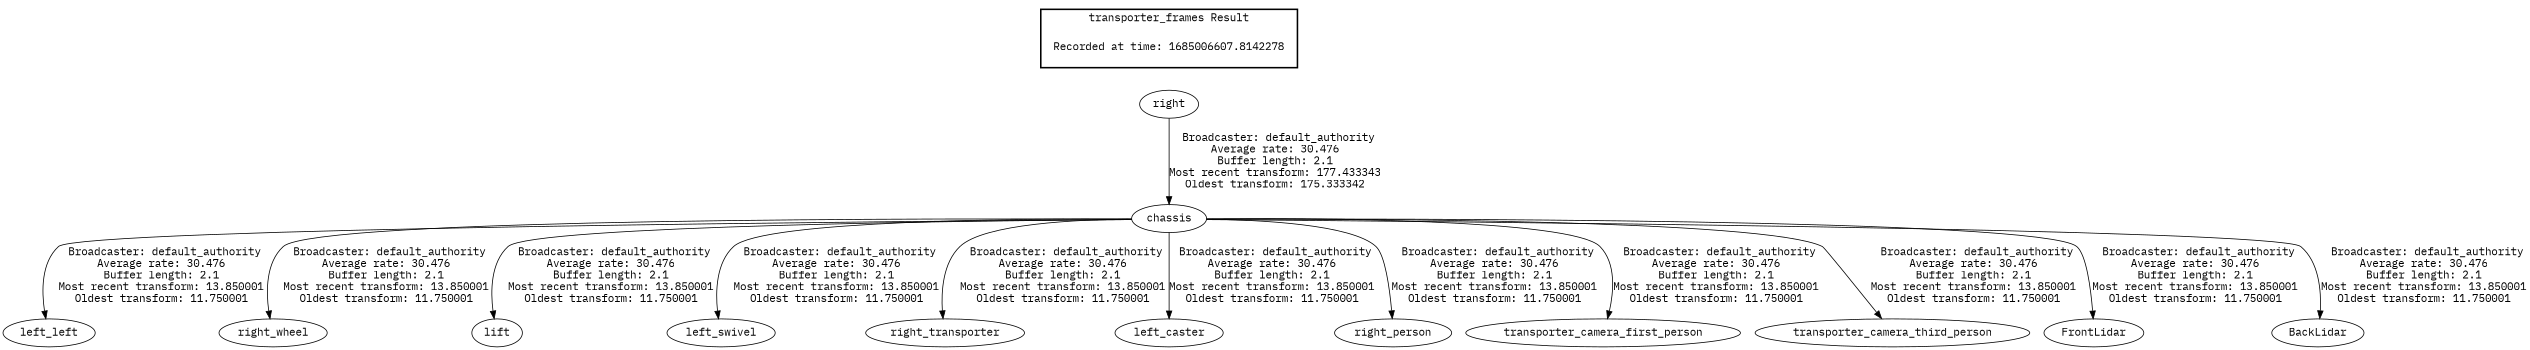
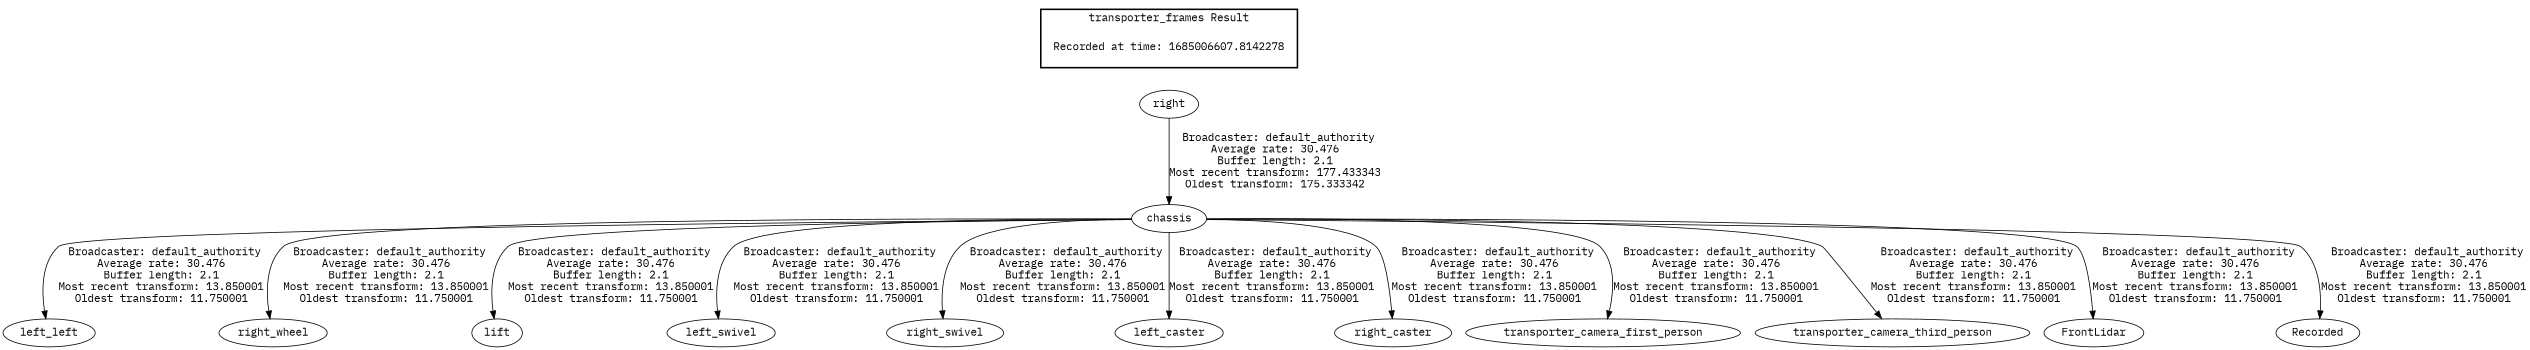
node "right_transporter": label "right_transporter" -> "right_swivel"
node "right_person": label "right_person" -> "right_caster"
node "BackLidar": label "BackLidar" -> "Recorded"
